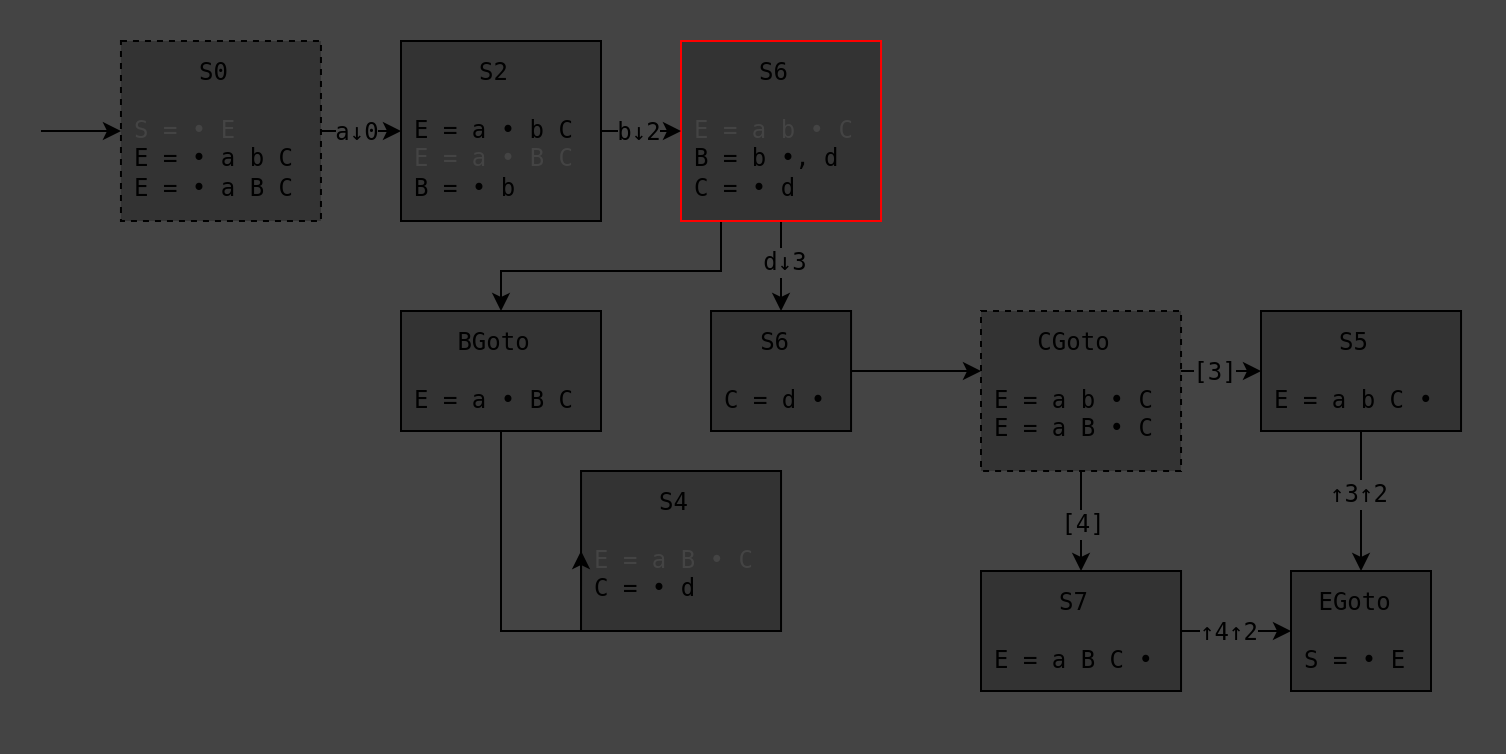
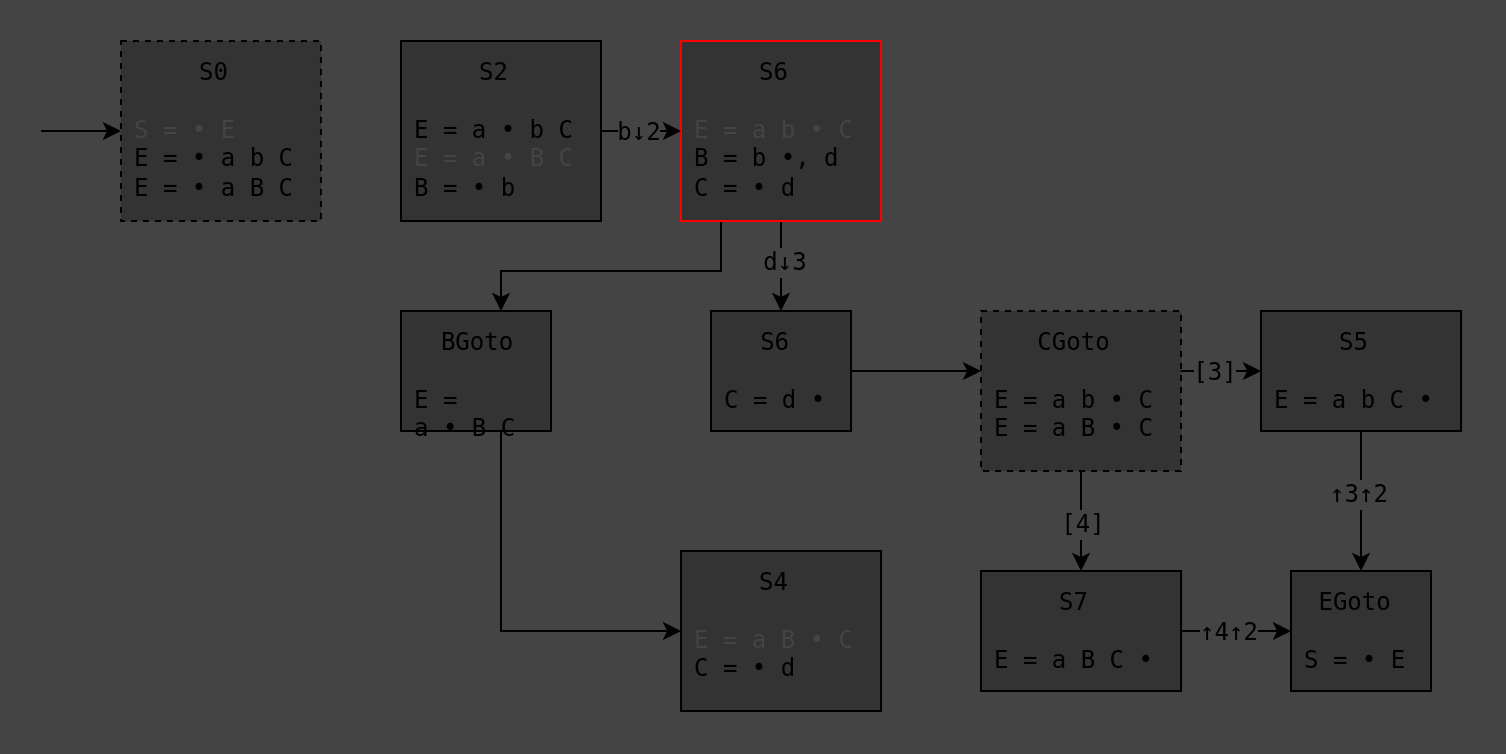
edge "S0 S = • E E = • a b C E = • a B C" -> "S2 E = a • b C E = a • B C B = • b": removed, label "a↓0"
node "BGoto E = a • B C": size 200x120 -> 150x120
node "S4 E = a B • C C = • d": moved (681, 551) -> (781, 631)
